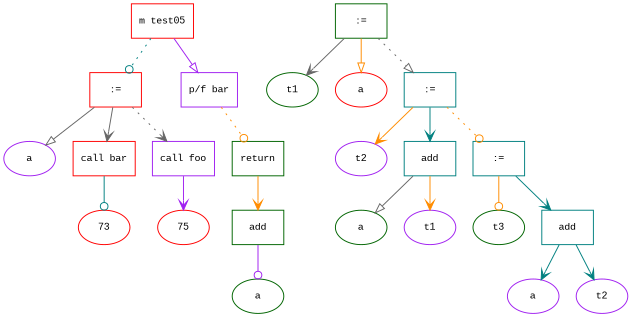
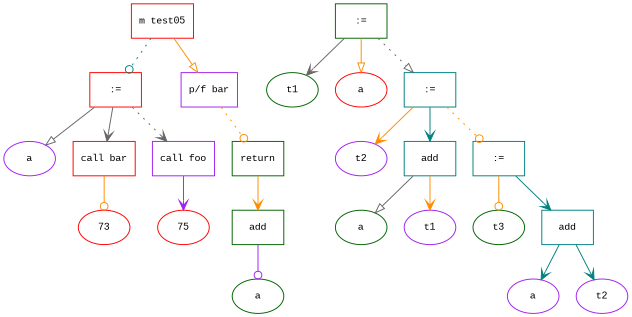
edge "m test05" -> "p/f bar": color purple -> darkorange
edge "call bar" -> "73": color teal -> darkorange
